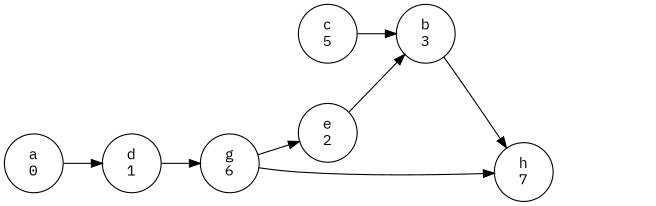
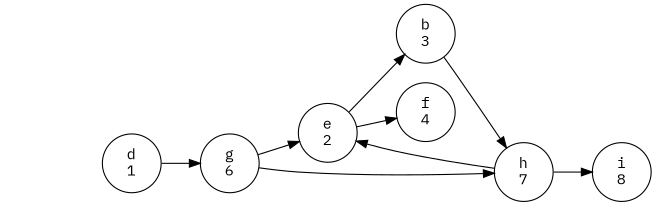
node "c 5": removed
node "f 4": added
edge "h 7" -> "e 2": added
node "a 0": removed
node "i 8": added
